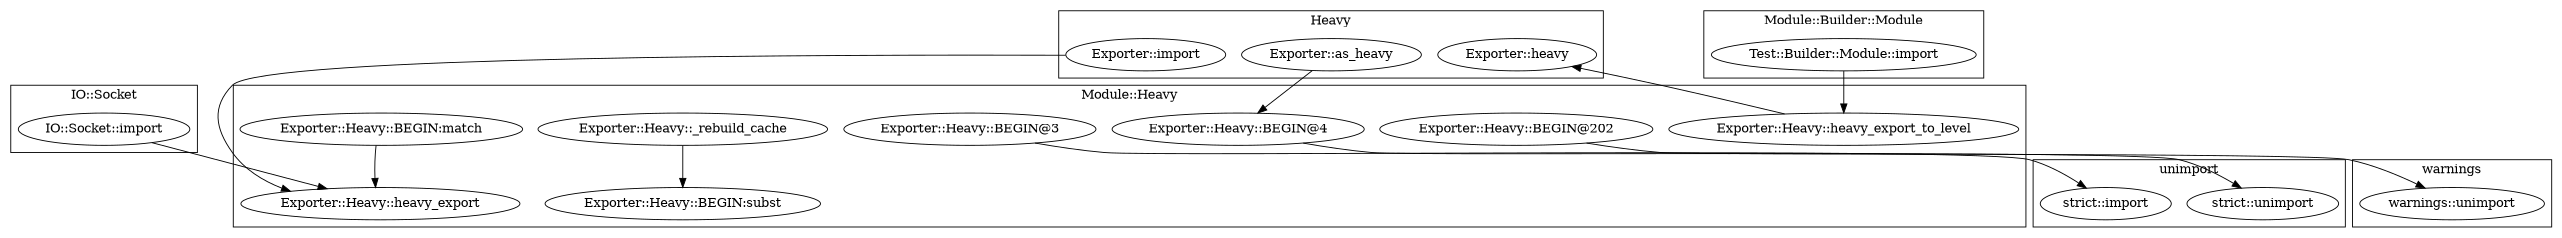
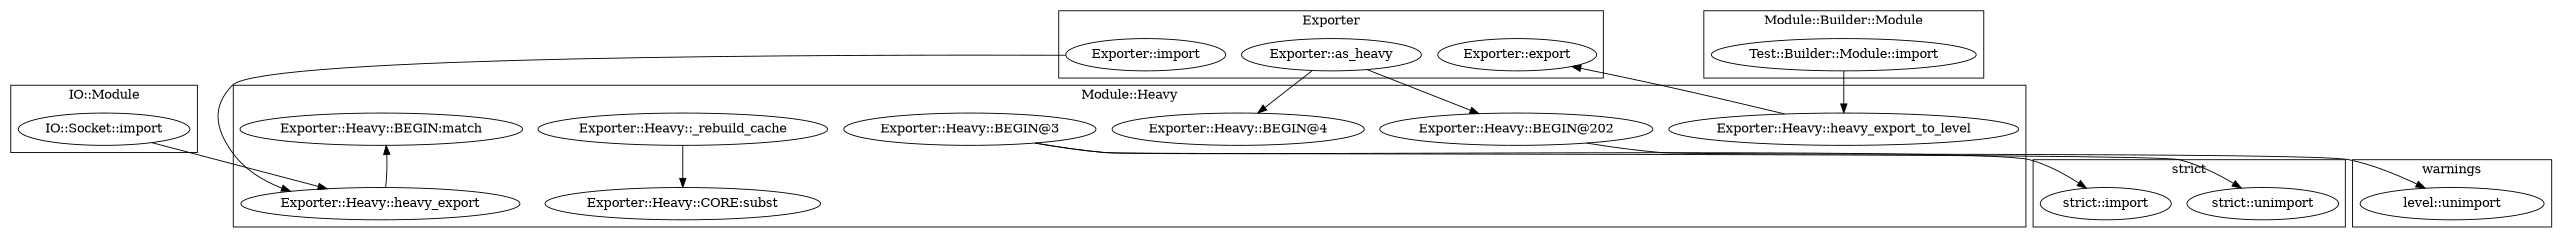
cluster "Heavy": label "Heavy" -> "Exporter"
node "Exporter::heavy": label "Exporter::heavy" -> "Exporter::export"
edge "Exporter::as_heavy" -> "Exporter::Heavy::BEGIN@202": added
cluster "IO::Socket": label "IO::Socket" -> "IO::Module"
edge "Exporter::Heavy::BEGIN@4" -> "strict::unimport": now "Exporter::Heavy::BEGIN@3" -> "strict::unimport"
edge "Exporter::Heavy::BEGIN:match" -> "Exporter::Heavy::heavy_export": reversed
cluster "unimport": label "unimport" -> "strict"
node "Exporter::Heavy::BEGIN:subst": label "Exporter::Heavy::BEGIN:subst" -> "Exporter::Heavy::CORE:subst"
node "warnings::unimport": label "warnings::unimport" -> "level::unimport"
